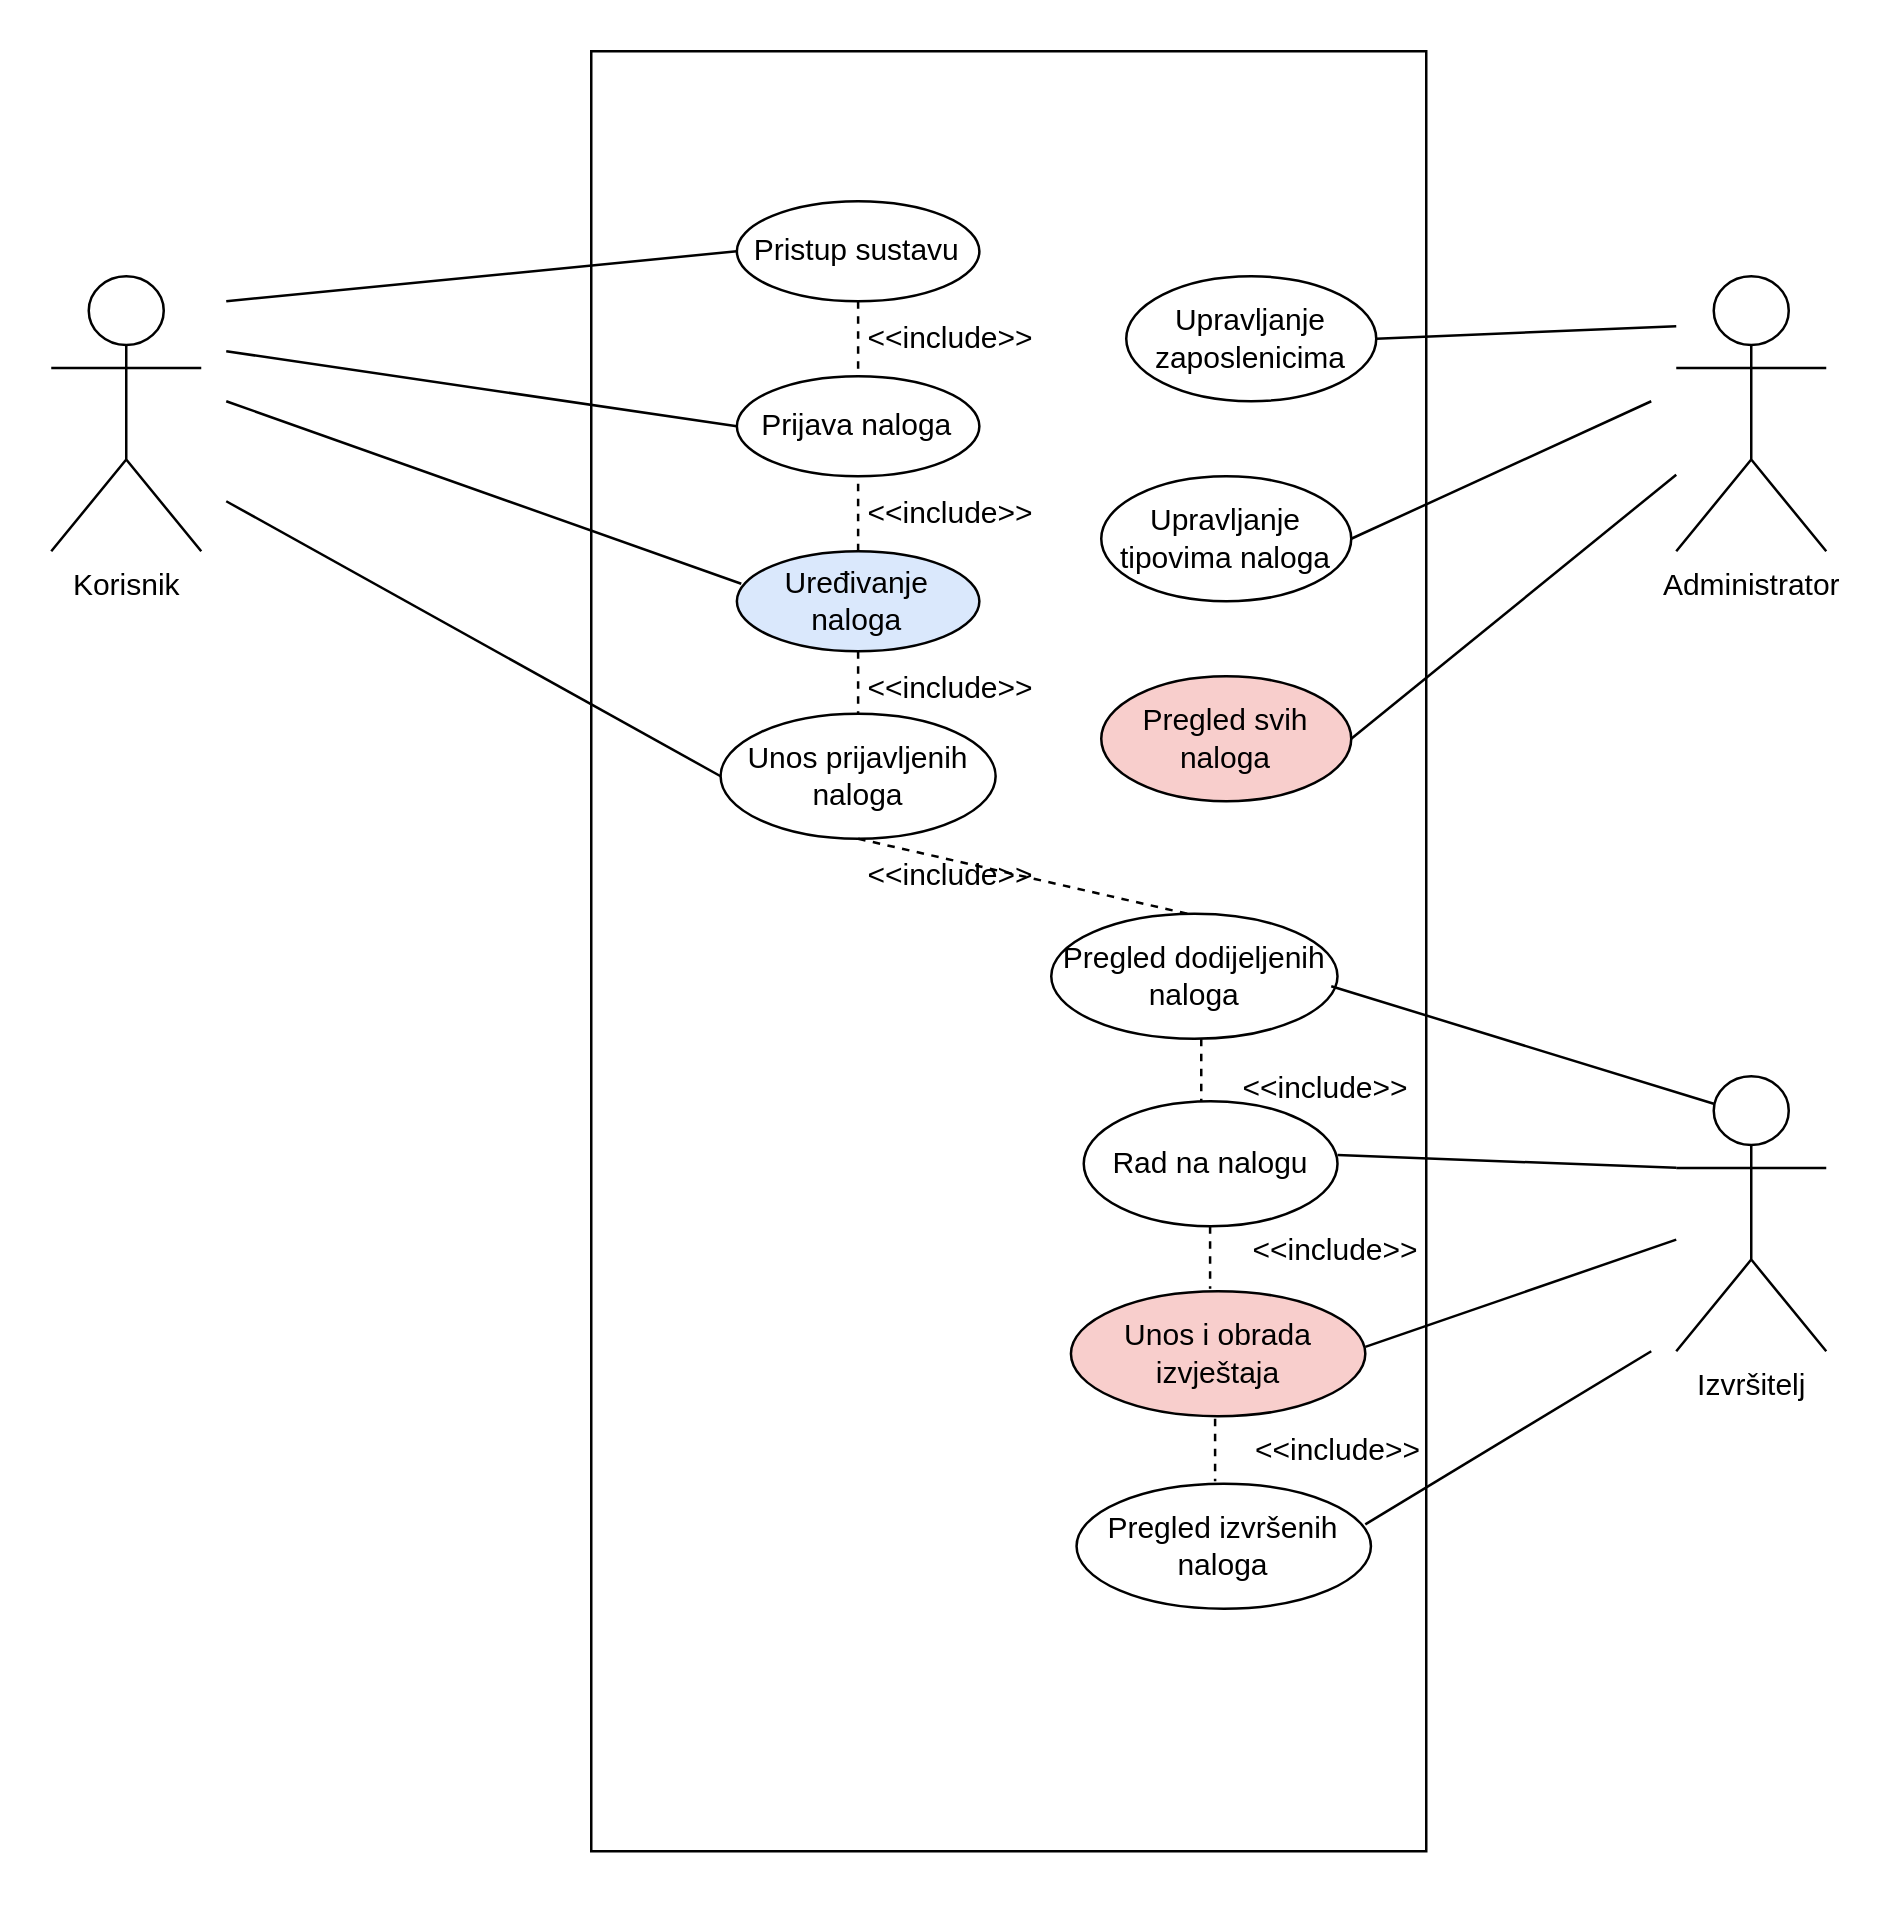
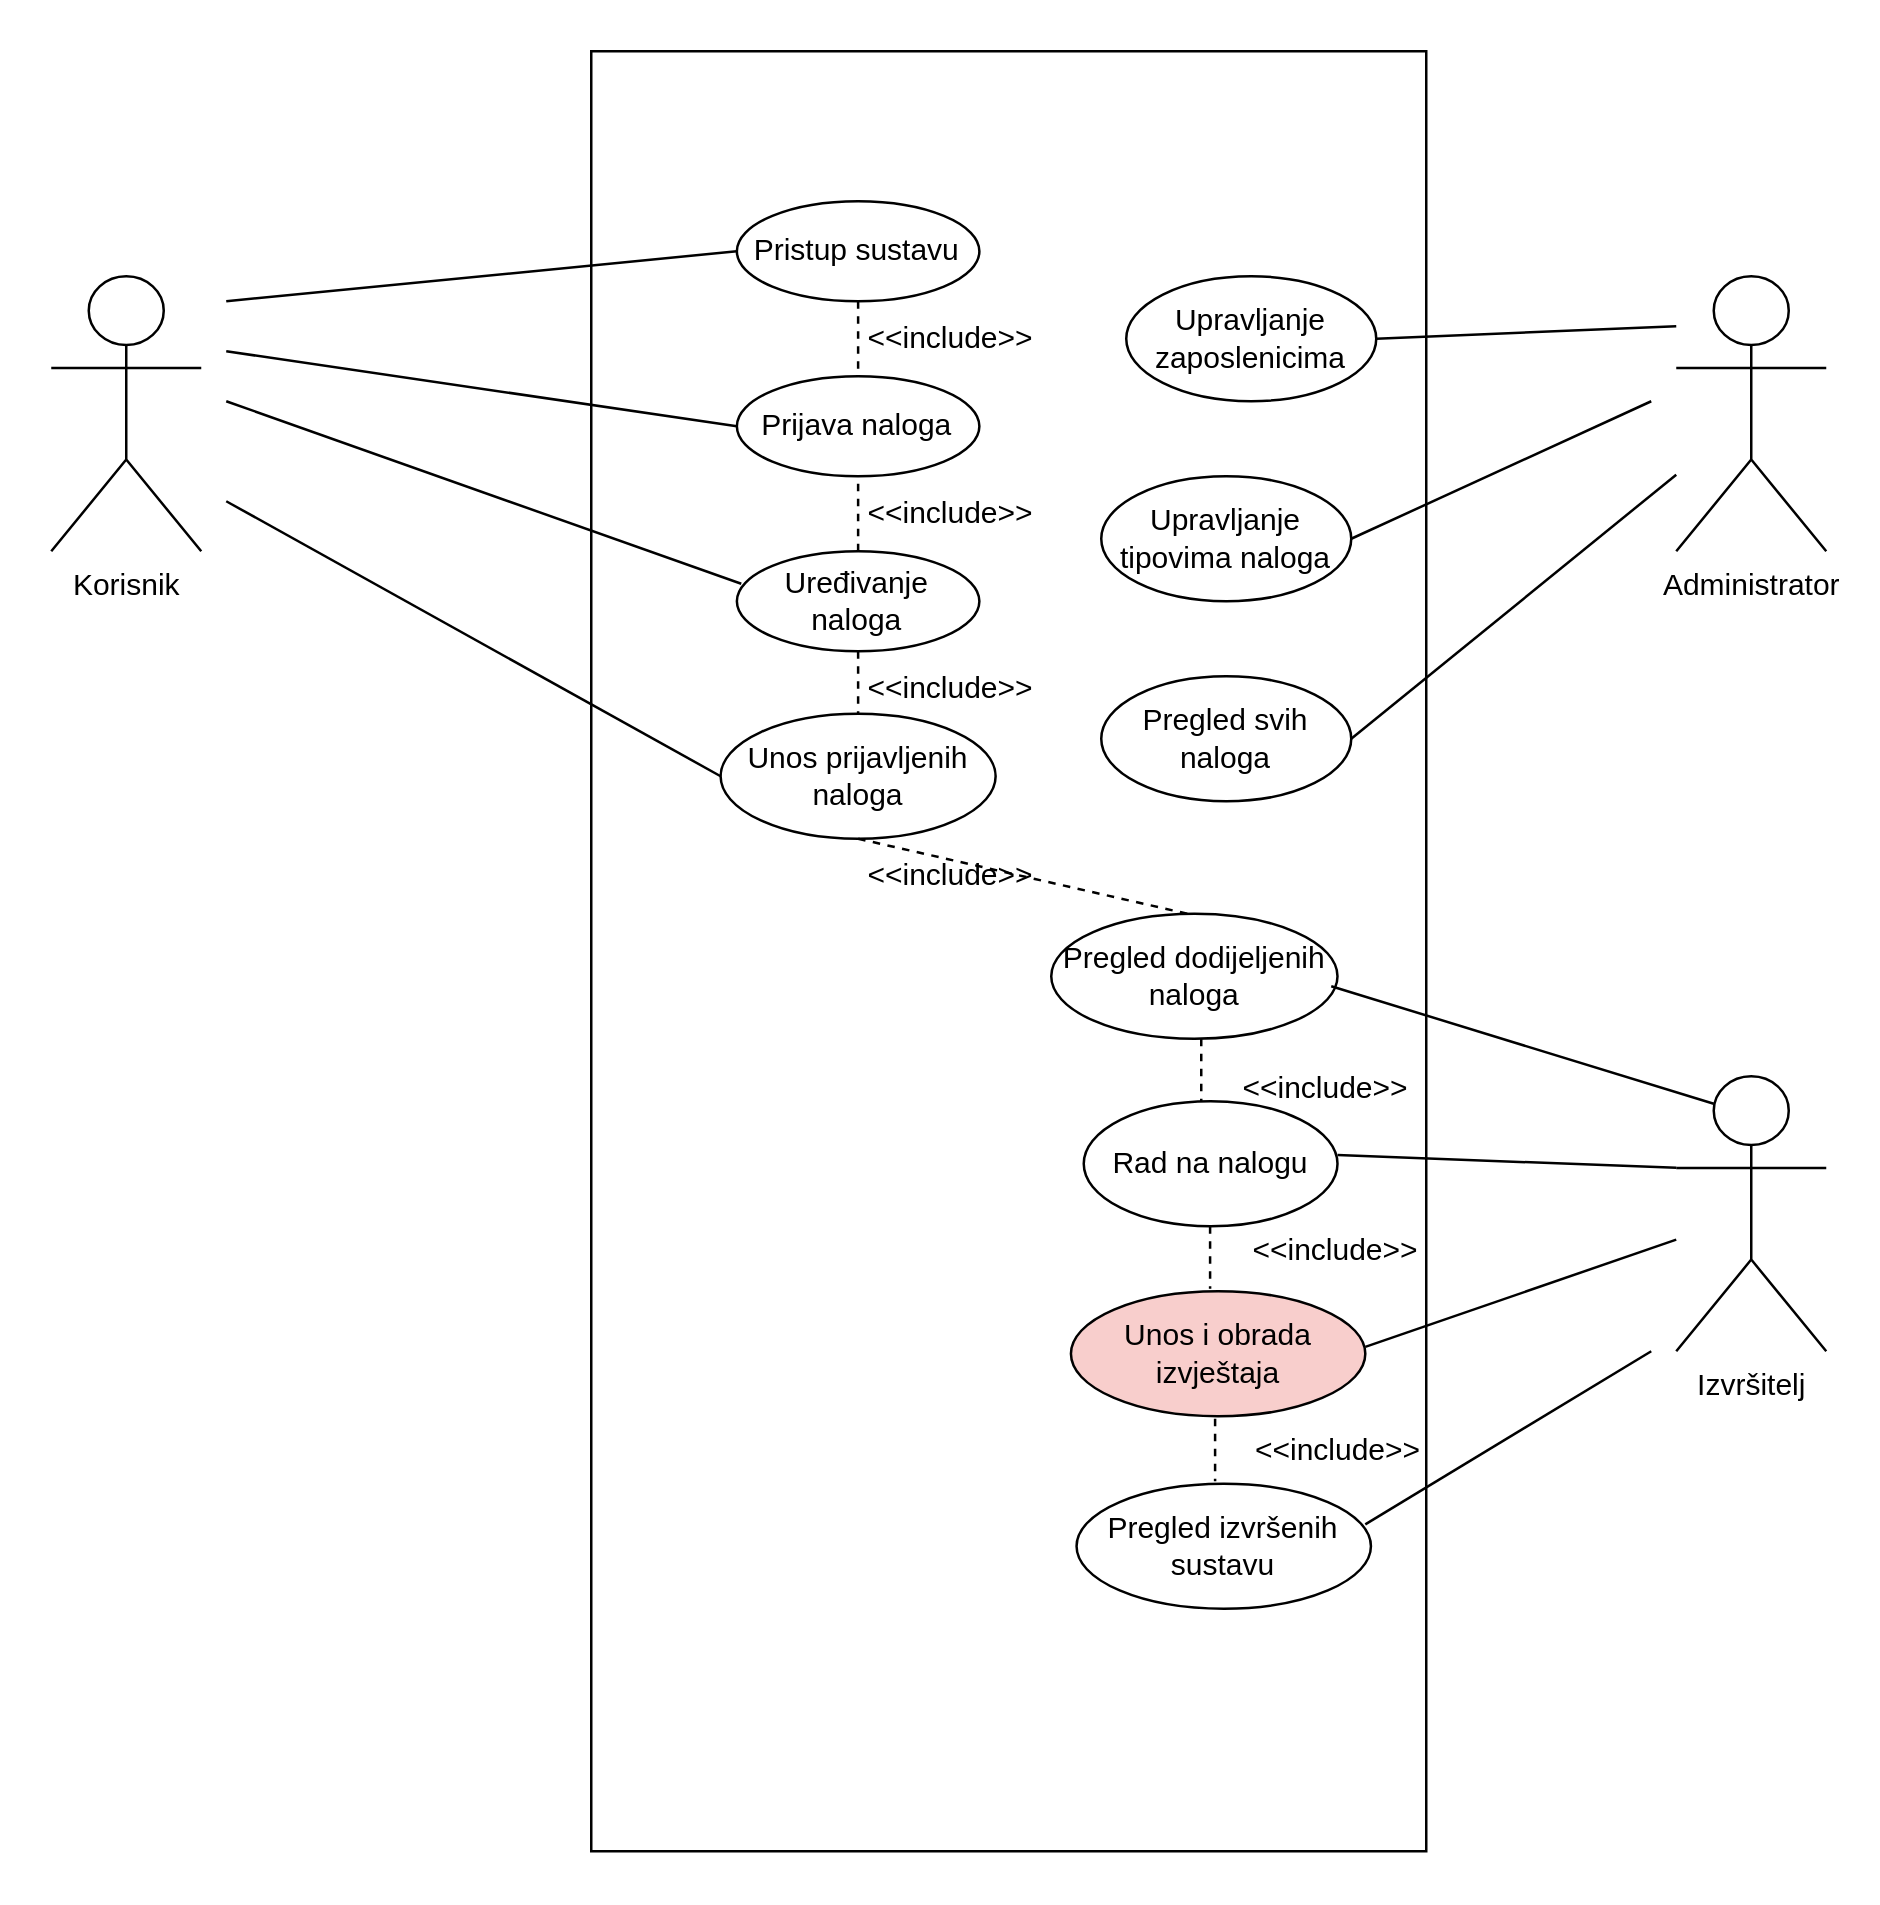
node "Uređivanje naloga": fillcolor #dae8fc -> #ffffff
node "Pregled svih naloga": fillcolor #f8cecc -> #ffffff
node "Pregled izvršenih naloga": label "Pregled izvršenih naloga" -> "Pregled izvršenih sustavu"
